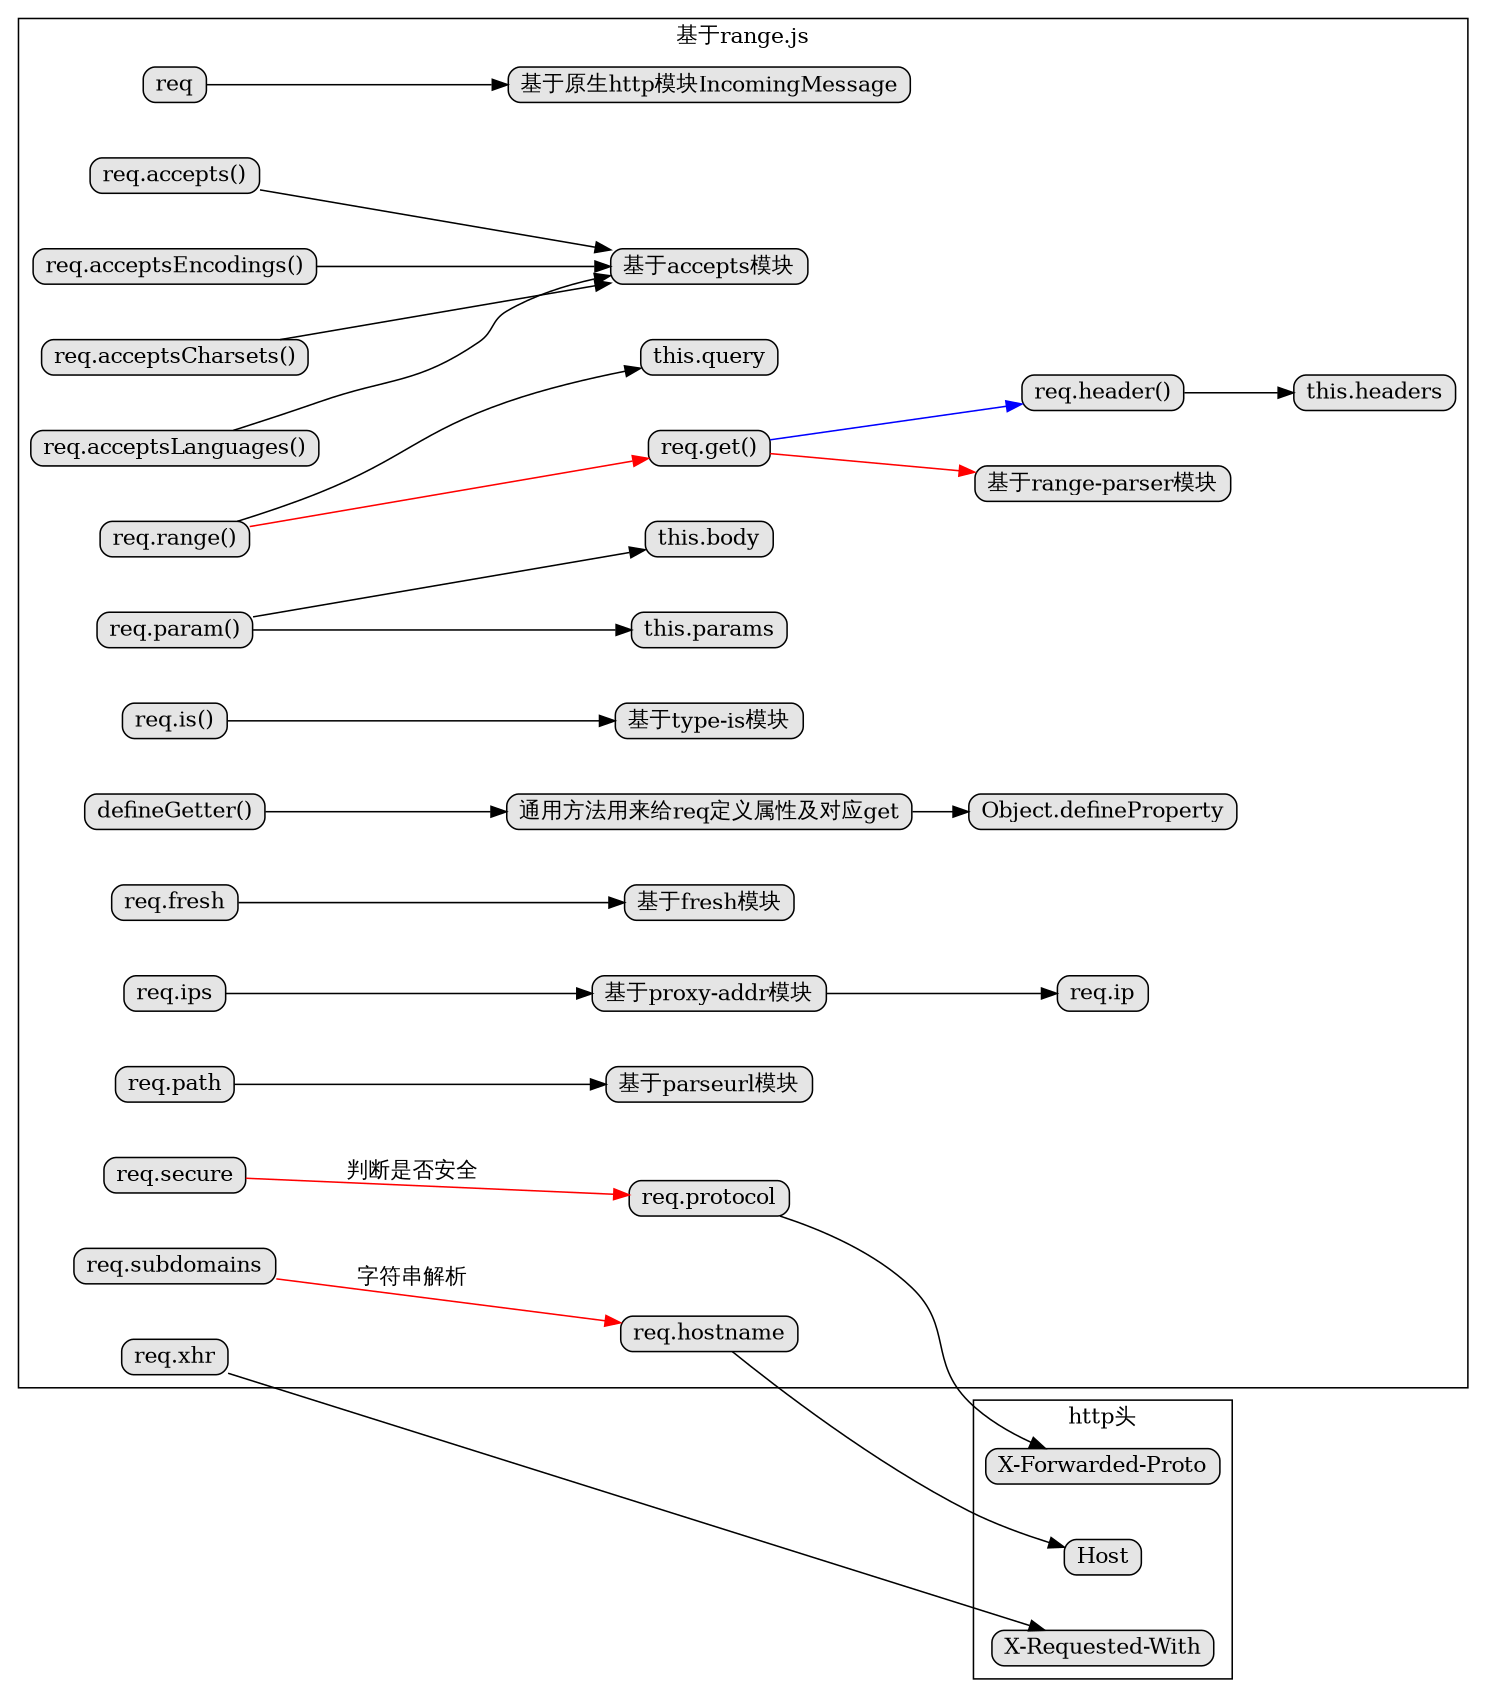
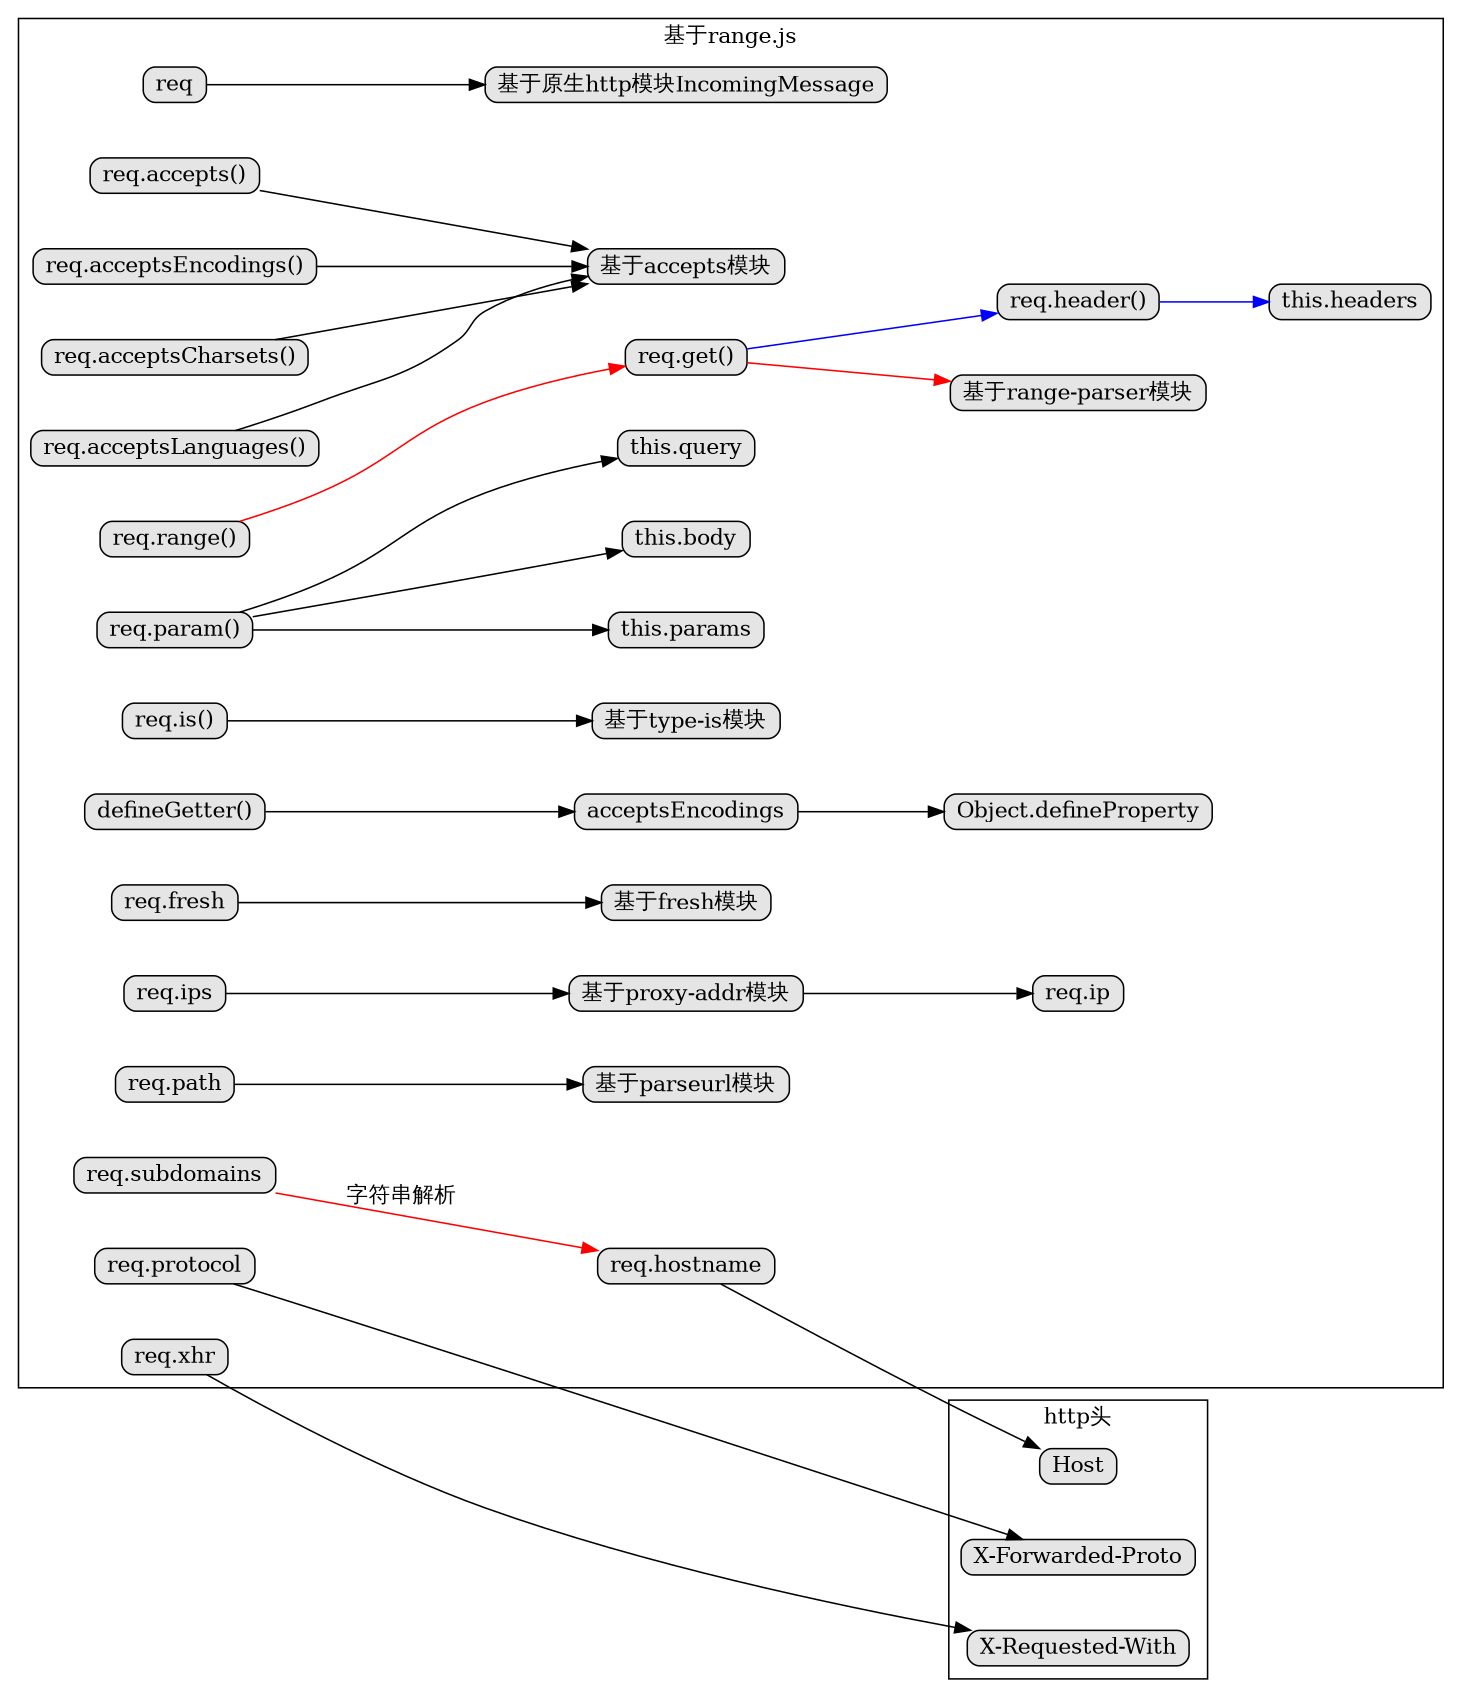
edge "req.header()" -> "this.headers": color black -> blue
edge "req.range()" -> "this.query": now "req.param()" -> "this.query"
node "通用方法用来给req定义属性及对应get": label "通用方法用来给req定义属性及对应get" -> "acceptsEncodings"
node "req.secure": removed
